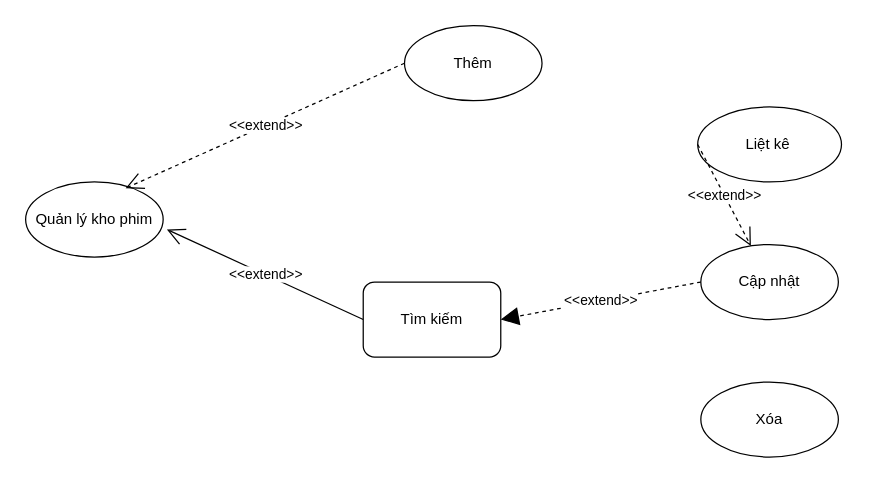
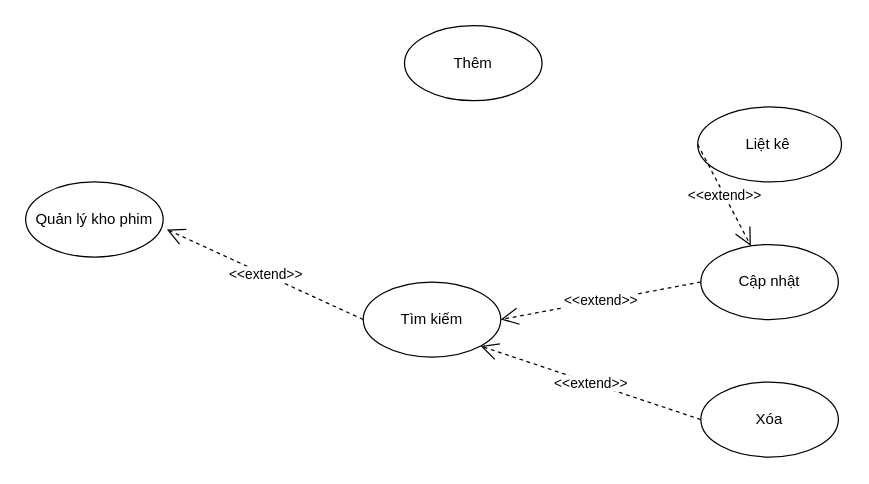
edge "Thêm" -> "Quản lý kho phim": removed, label "<<extend>>"
edge "Tìm kiếm" -> "Quản lý kho phim": style solid -> dashed
edge "Cập nhật" -> "Tìm kiếm": arrowhead block -> open
node "Tìm kiếm": shape rounded rectangle -> ellipse
edge "Xóa" -> "Tìm kiếm": added, label "<<extend>>"
